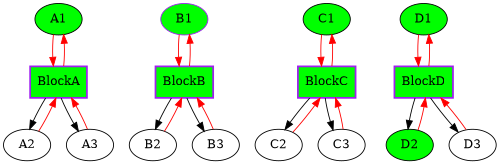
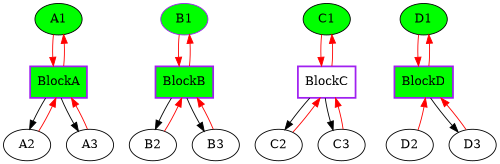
node "BlockC": fillcolor green -> white
edge "BlockD" -> "D2": removed
node "D2": fillcolor green -> white
